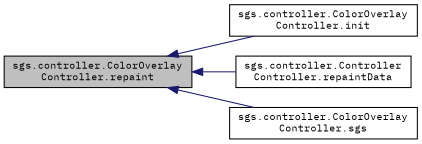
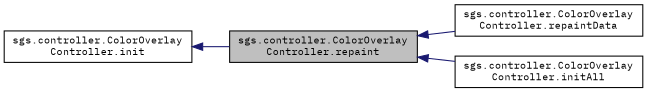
edge "sgs.controller.ColorOverlay Controller.init" -> "sgs.controller.ColorOverlay Controller.repaint": reversed
node "sgs.controller.Controller Controller.repaintData": label "sgs.controller.Controller Controller.repaintData" -> "sgs.controller.ColorOverlay Controller.repaintData"
node "sgs.controller.ColorOverlay Controller.sgs": label "sgs.controller.ColorOverlay Controller.sgs" -> "sgs.controller.ColorOverlay Controller.initAll"
